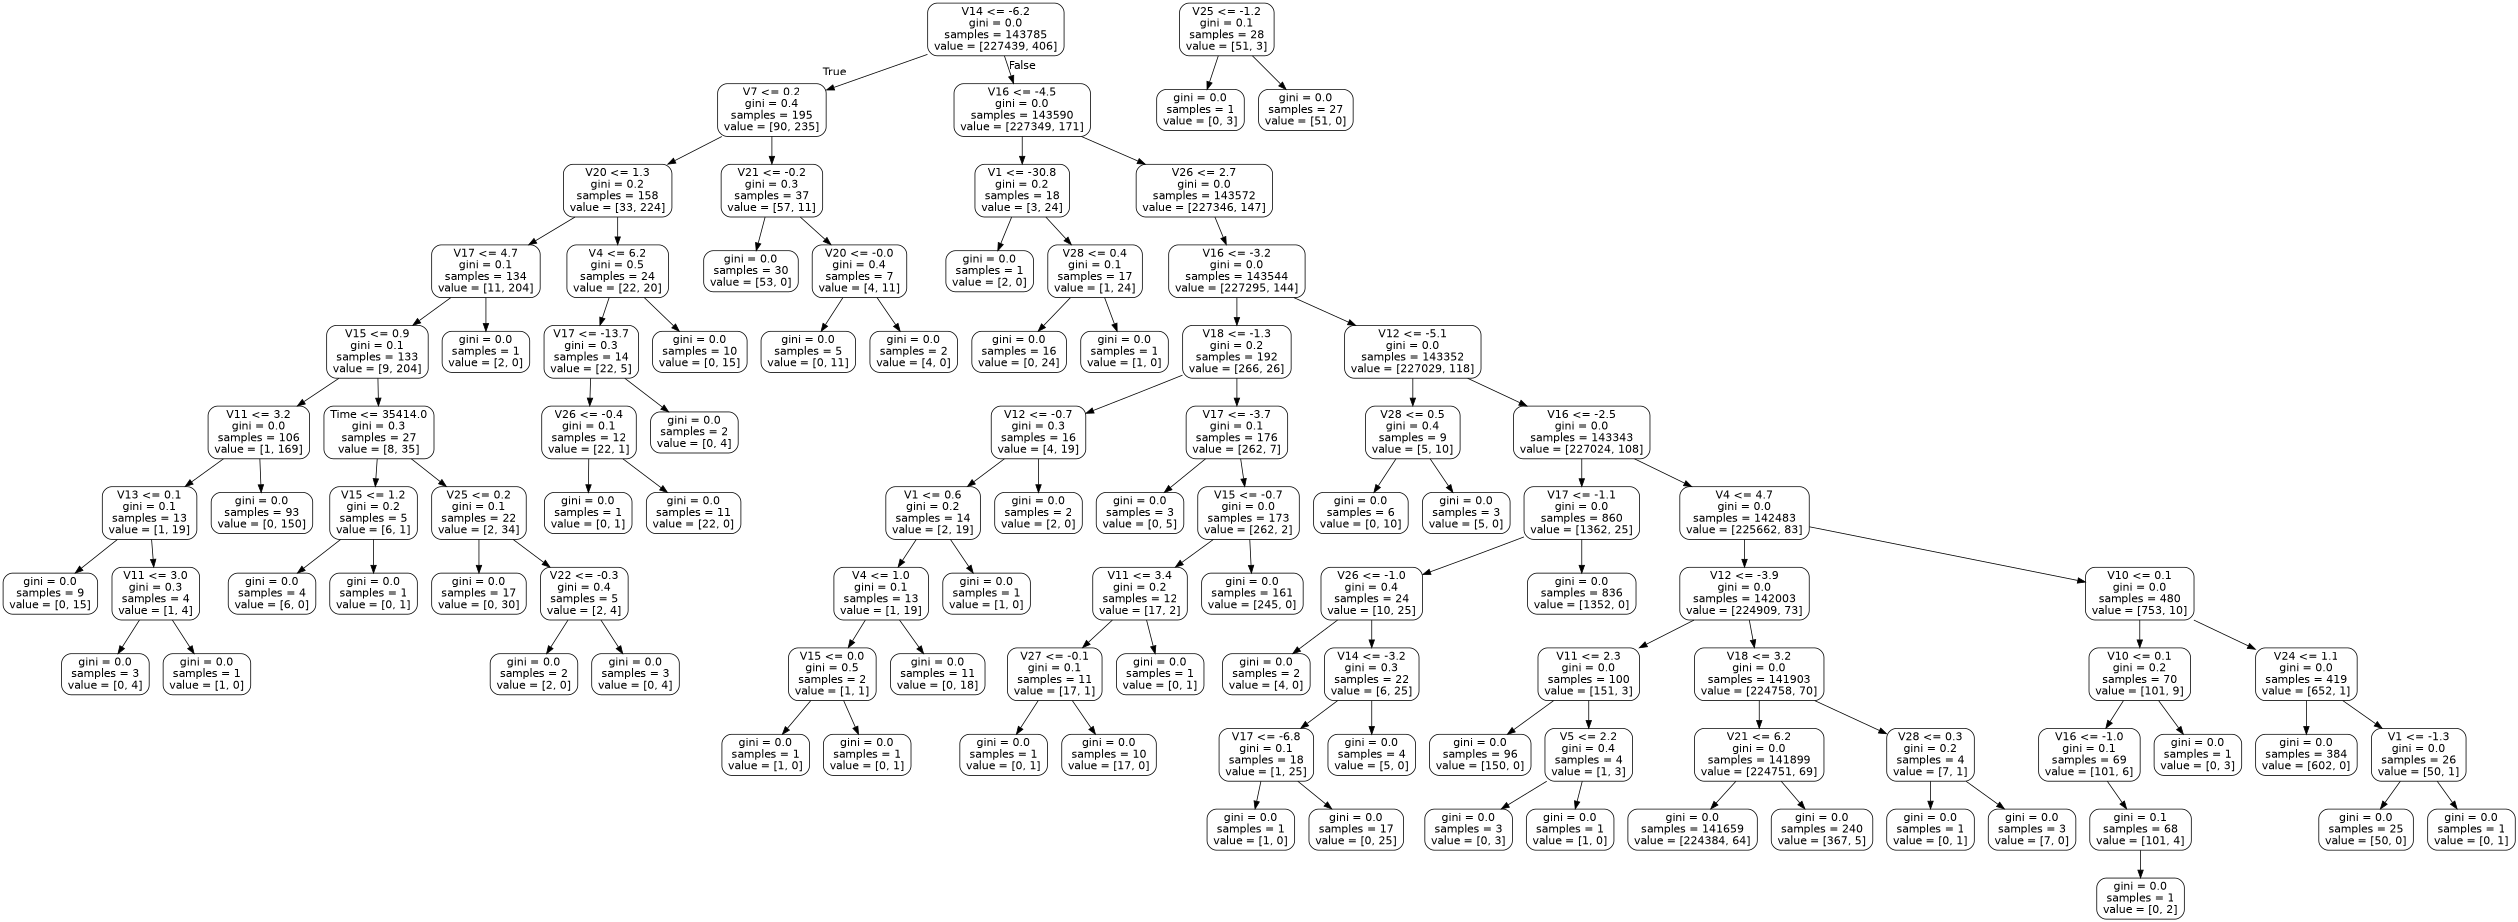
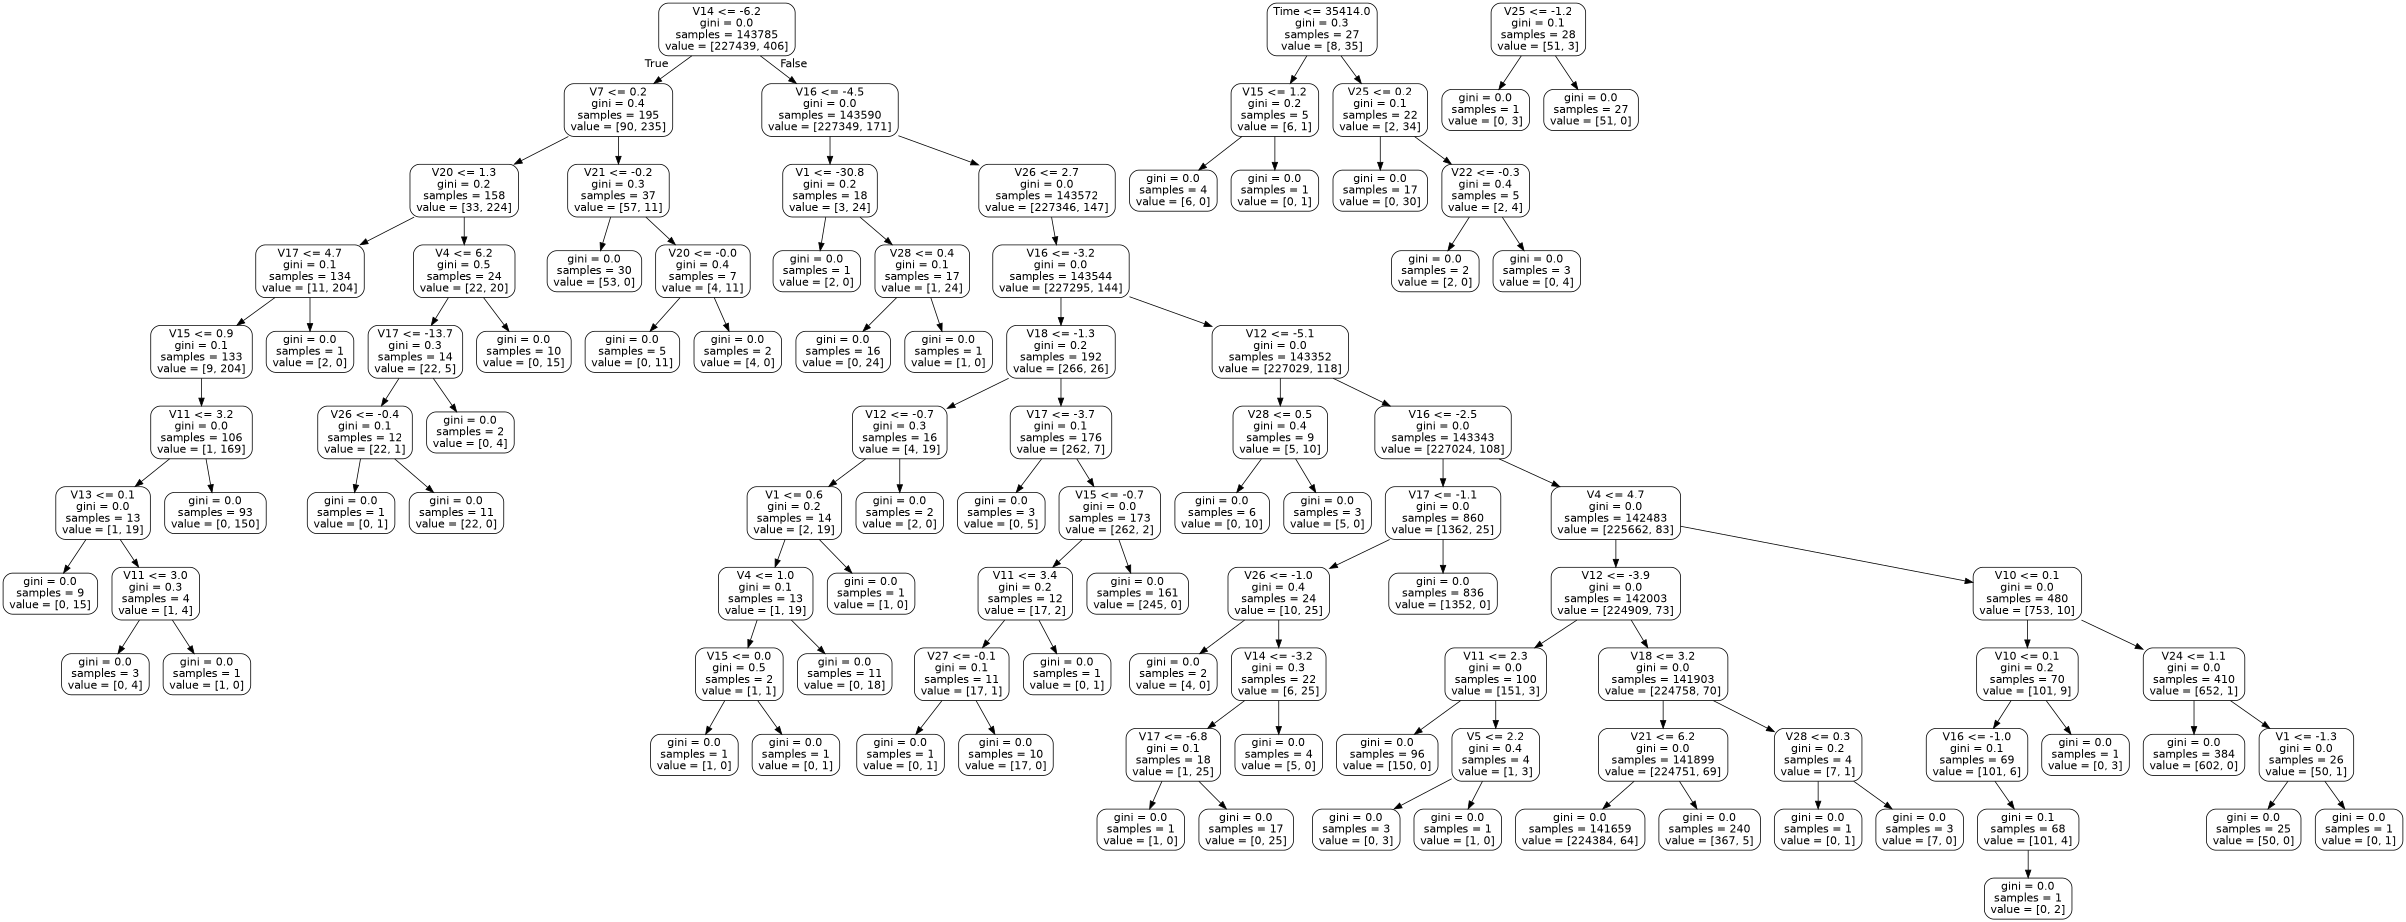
edge "V15 <= 0.9 gini = 0.1 samples = 133 value = [9, 204]" -> "Time <= 35414.0 gini = 0.3 samples = 27 value = [8, 35]": removed
node "V13 <= 0.1 gini = 0.1 samples = 13 value = [1, 19]": label "V13 <= 0.1 gini = 0.1 samples = 13 value = [1, 19]" -> "V13 <= 0.1 gini = 0.0 samples = 13 value = [1, 19]"
node "V24 <= 1.1 gini = 0.0 samples = 419 value = [652, 1]": label "V24 <= 1.1 gini = 0.0 samples = 419 value = [652, 1]" -> "V24 <= 1.1 gini = 0.0 samples = 410 value = [652, 1]"
